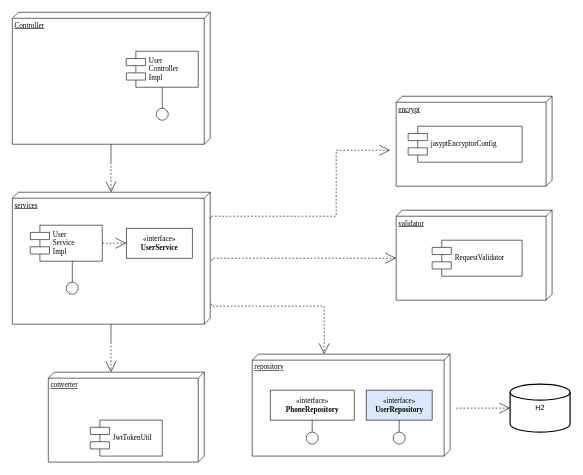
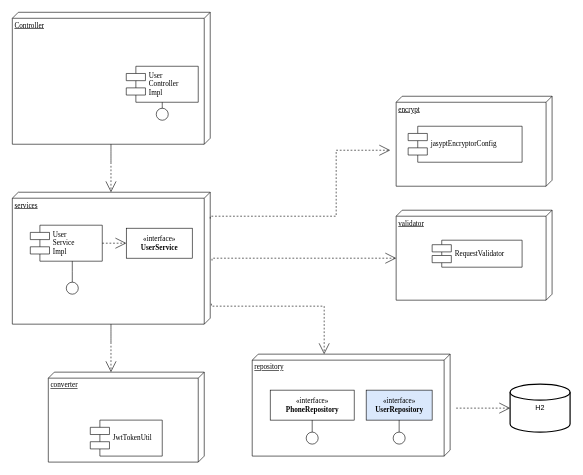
node "User Controller Impl": moved (162, 69) -> (162, 84)
node "RequestValidator": size 90x36 -> 90x27
